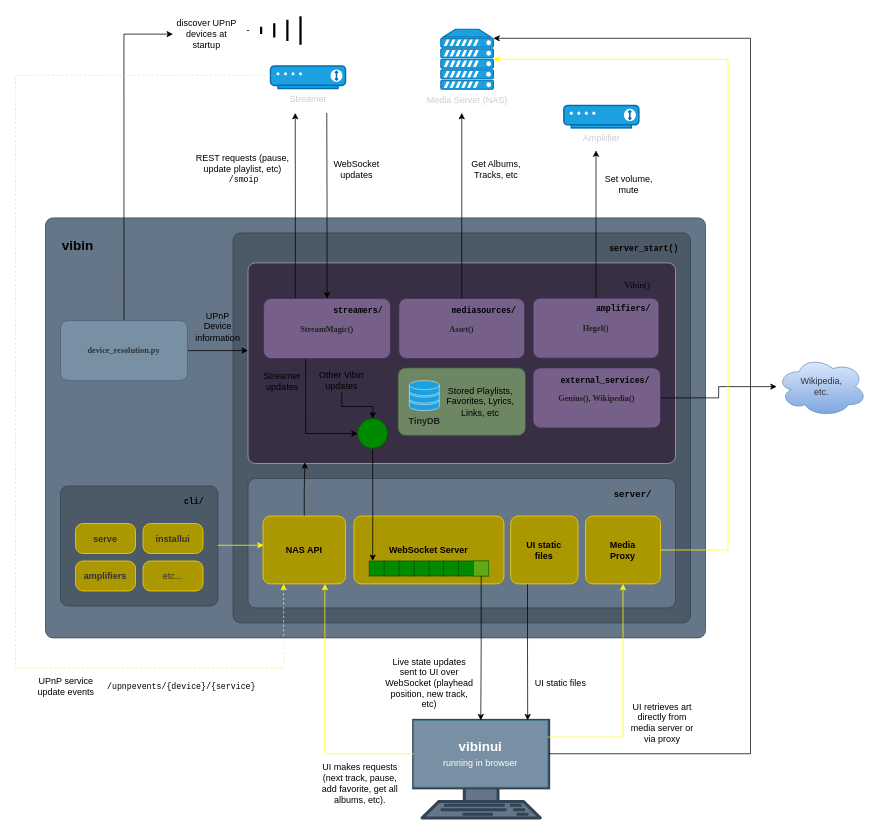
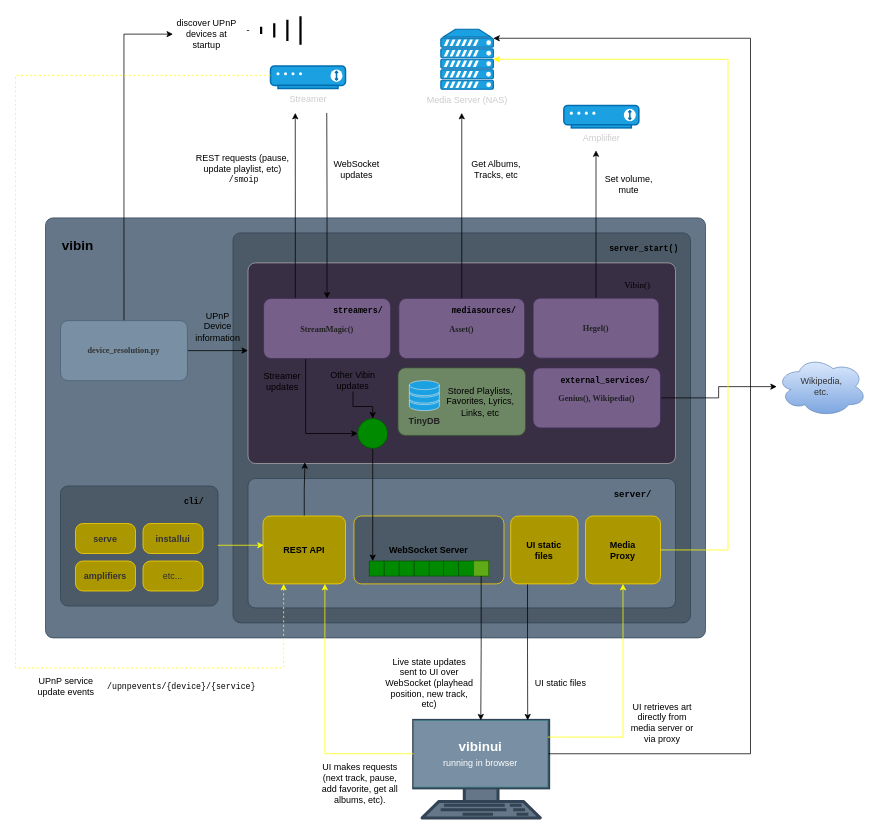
node "amplifiers/": removed
node "Other Vibin updates": moved (342, 380) -> (353, 380)
node "NAS API": label "NAS API" -> "REST API"
node "WebSocket Server": fillcolor #ab9700 -> #4c5966
